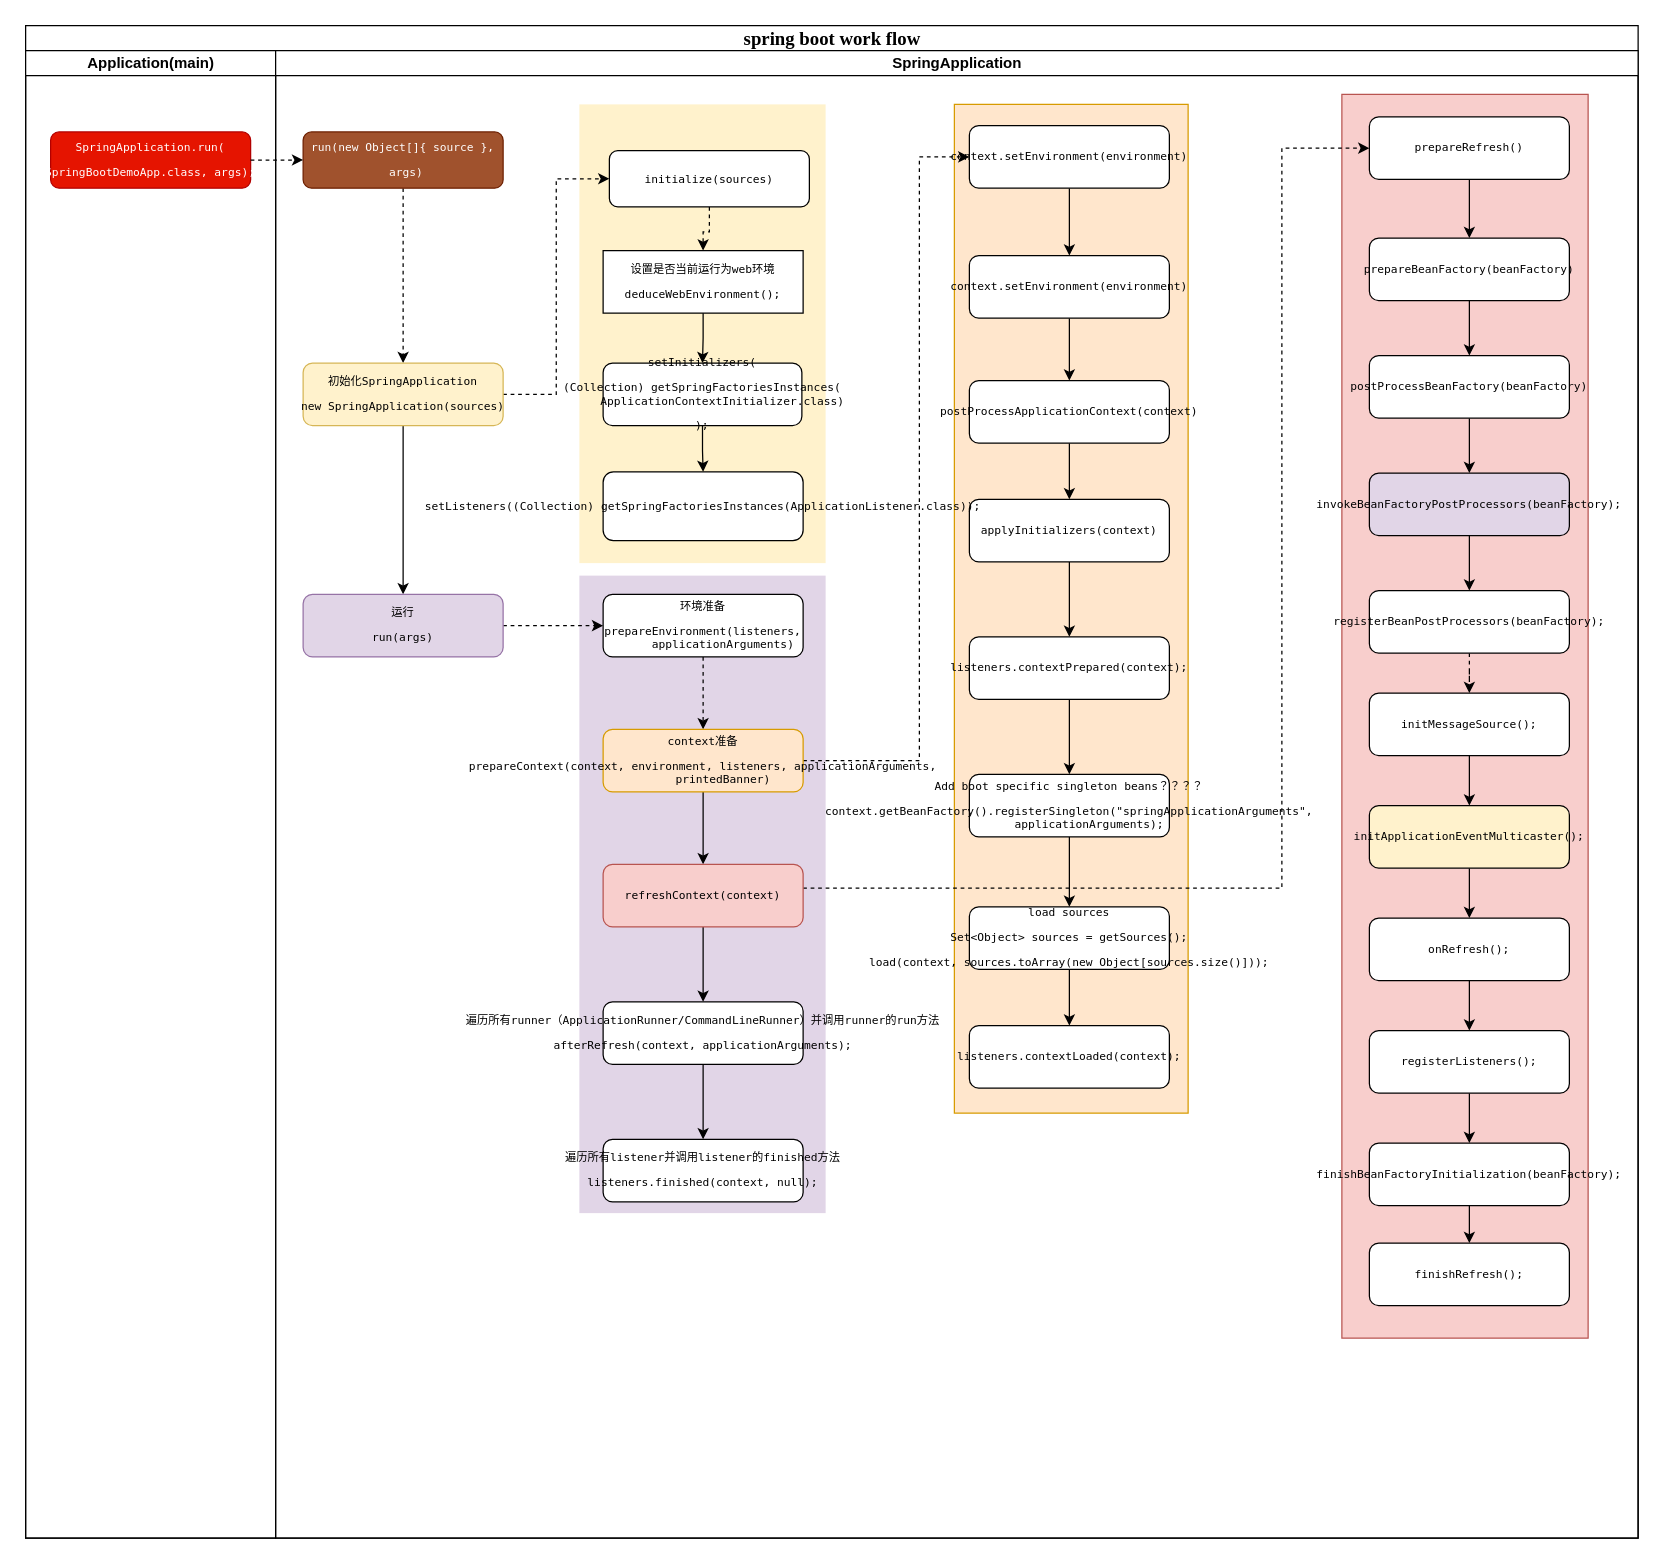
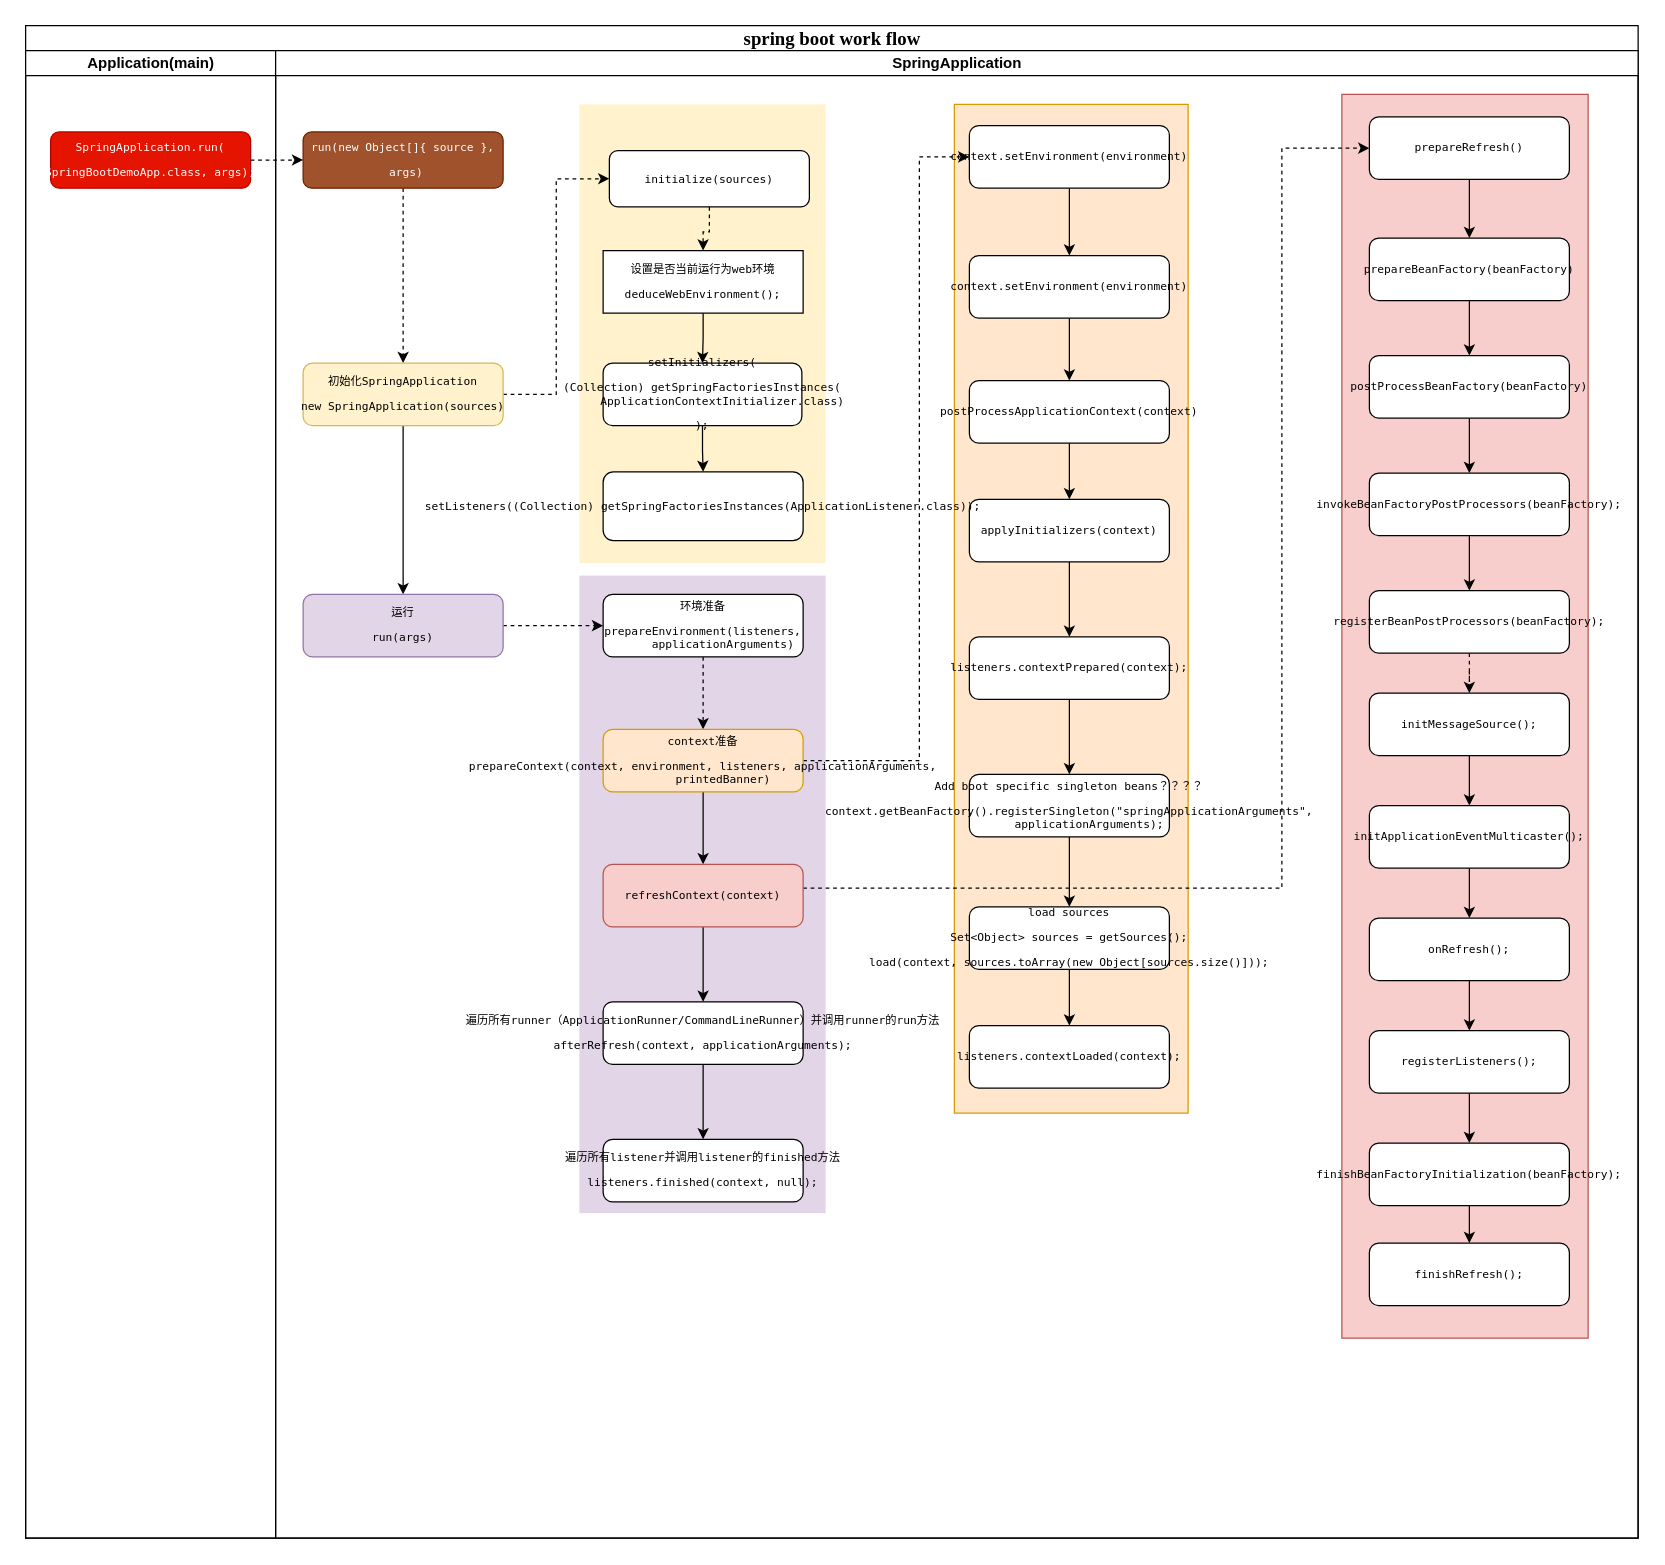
node "invokeBeanFactoryPostProcessors(beanFactory);": fillcolor #e1d5e7 -> #ffffff
node "initApplicationEventMulticaster();": fillcolor #fff2cc -> #ffffff
